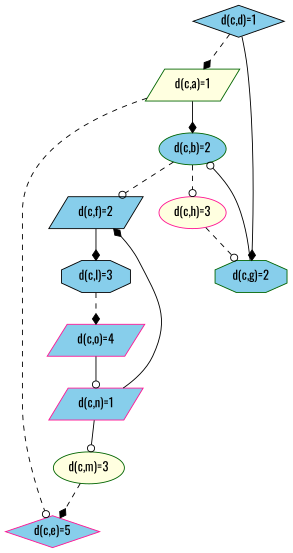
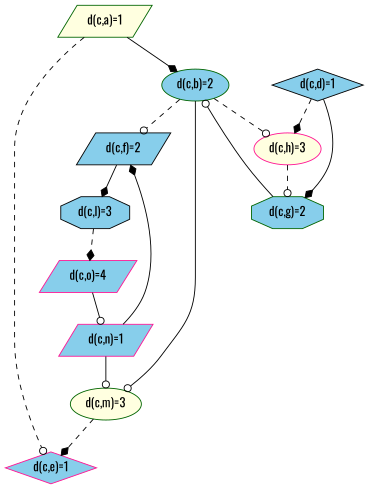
edge "d(c,d)=1" -> "d(c,a)=1": now "d(c,d)=1" -> "d(c,h)=3"
edge "d(c,b)=2" -> "d(c,m)=3": added
node "d(c,e)=5": label "d(c,e)=5" -> "d(c,e)=1"
